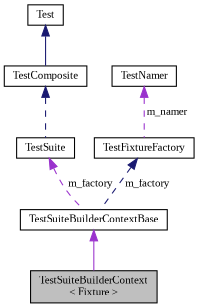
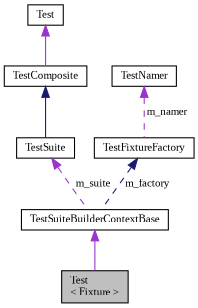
edge "TestComposite" -> "Test": color midnightblue -> darkorchid3
edge "TestSuite" -> "TestComposite": style dashed -> solid
edge "TestSuiteBuilderContextBase" -> "TestSuite": label " m_factory" -> " m_suite"
node "TestSuiteBuilderContext < Fixture >": label "TestSuiteBuilderContext < Fixture >" -> "Test < Fixture >"
